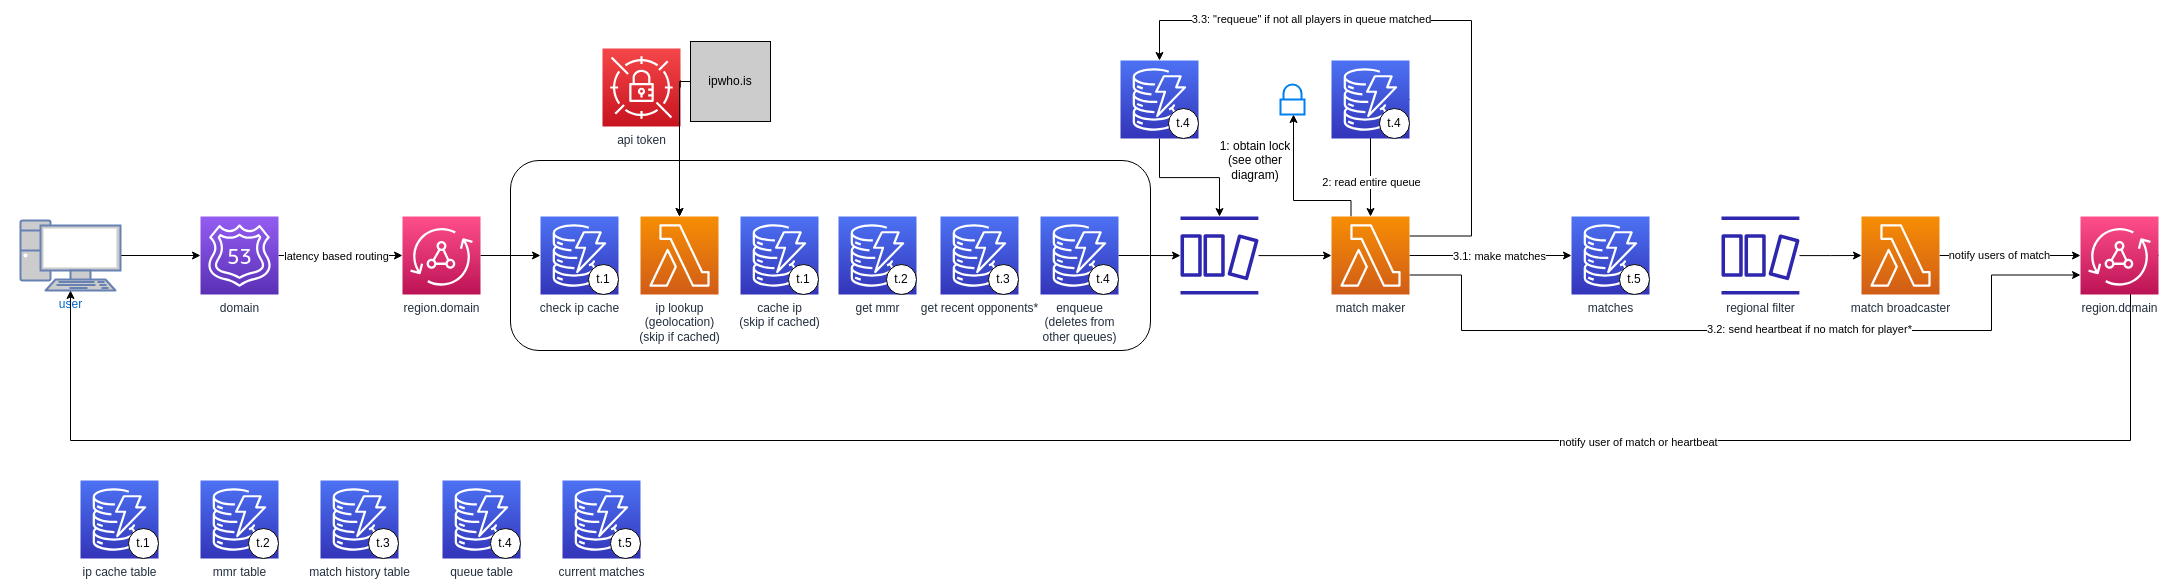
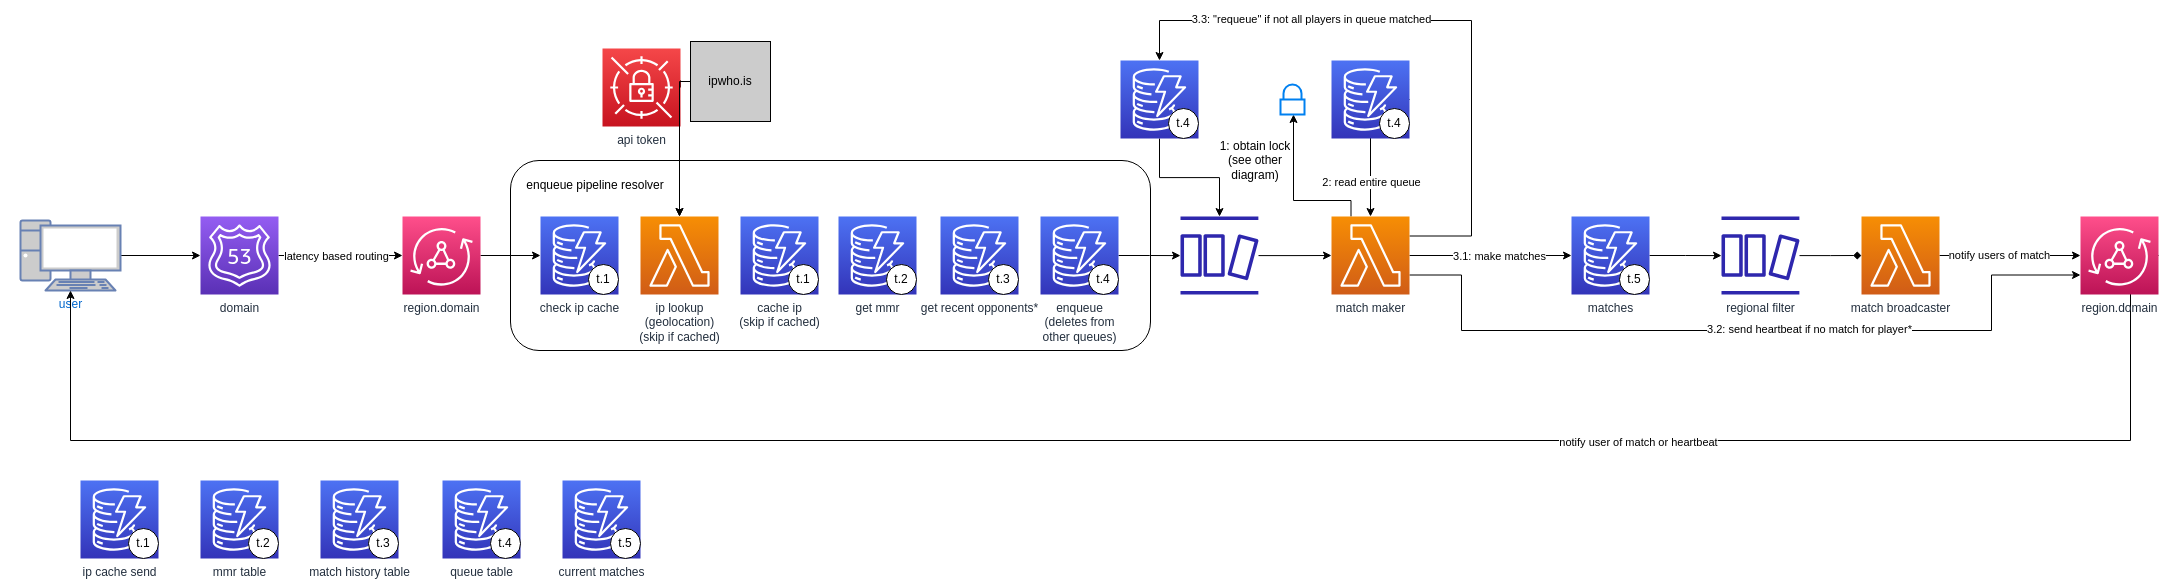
node "enqueue pipeline resolver": added
edge "matches" -> "regional filter": added
edge "regional filter" -> "match broadcaster": arrowhead classic -> diamond
node "ip cache table": label "ip cache table" -> "ip cache send"
